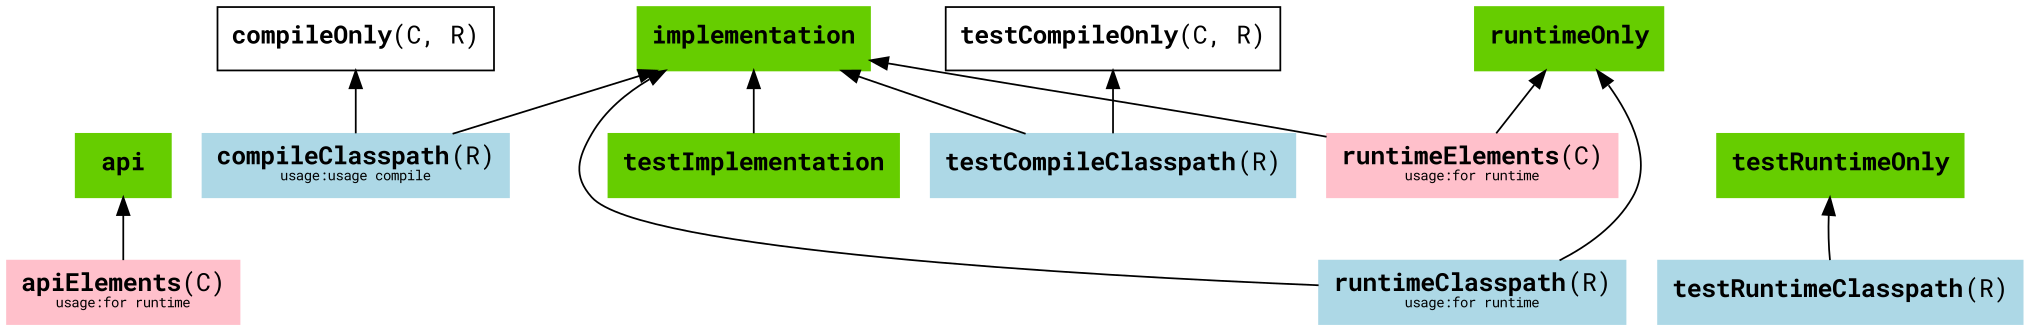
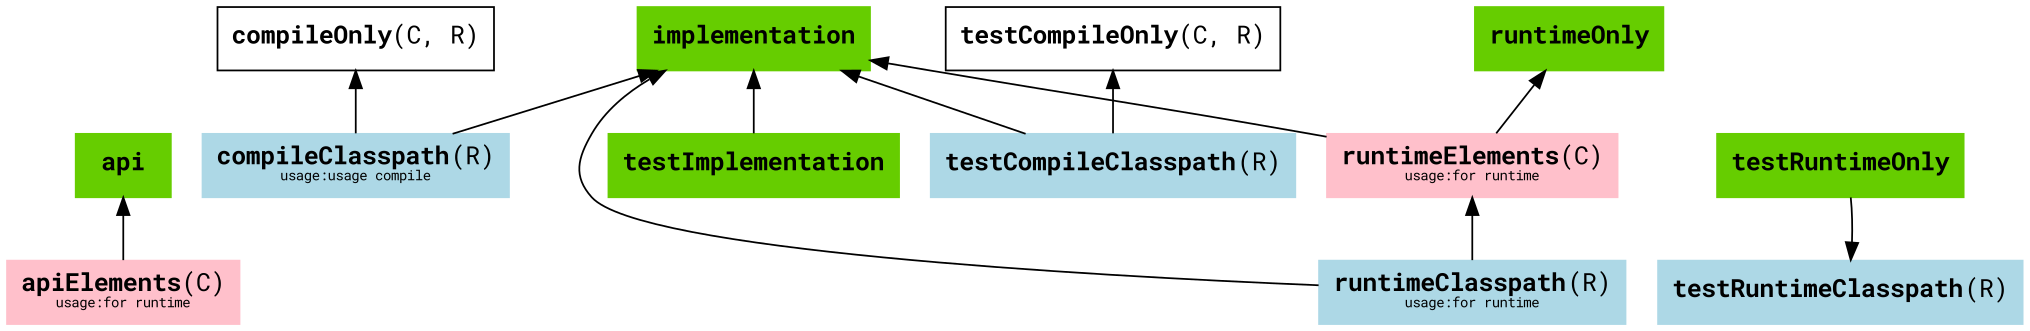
edge "runtimeClasspath" -> "runtimeOnly": now "runtimeClasspath" -> "runtimeElements"
edge "testRuntimeClasspath" -> "testRuntimeOnly": reversed
